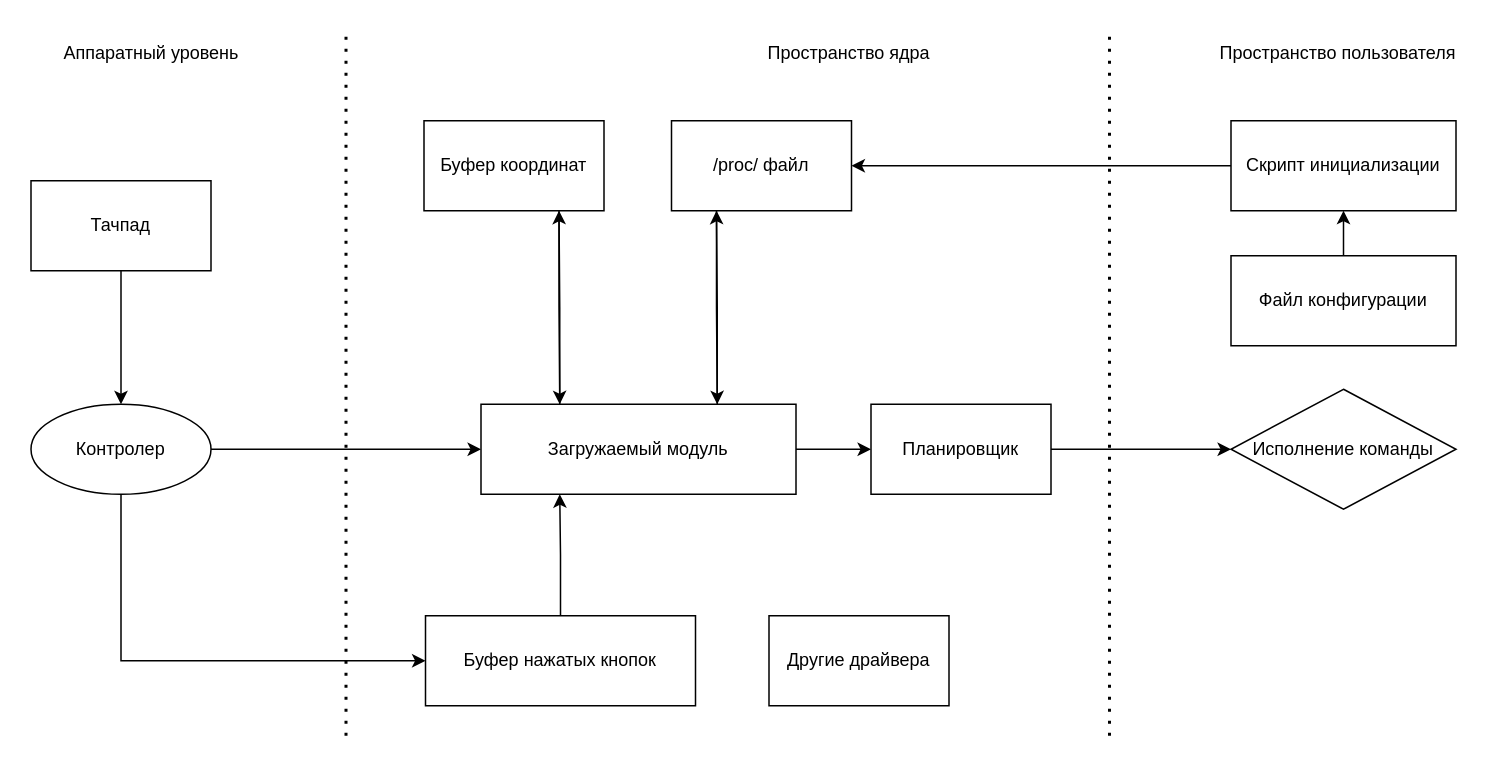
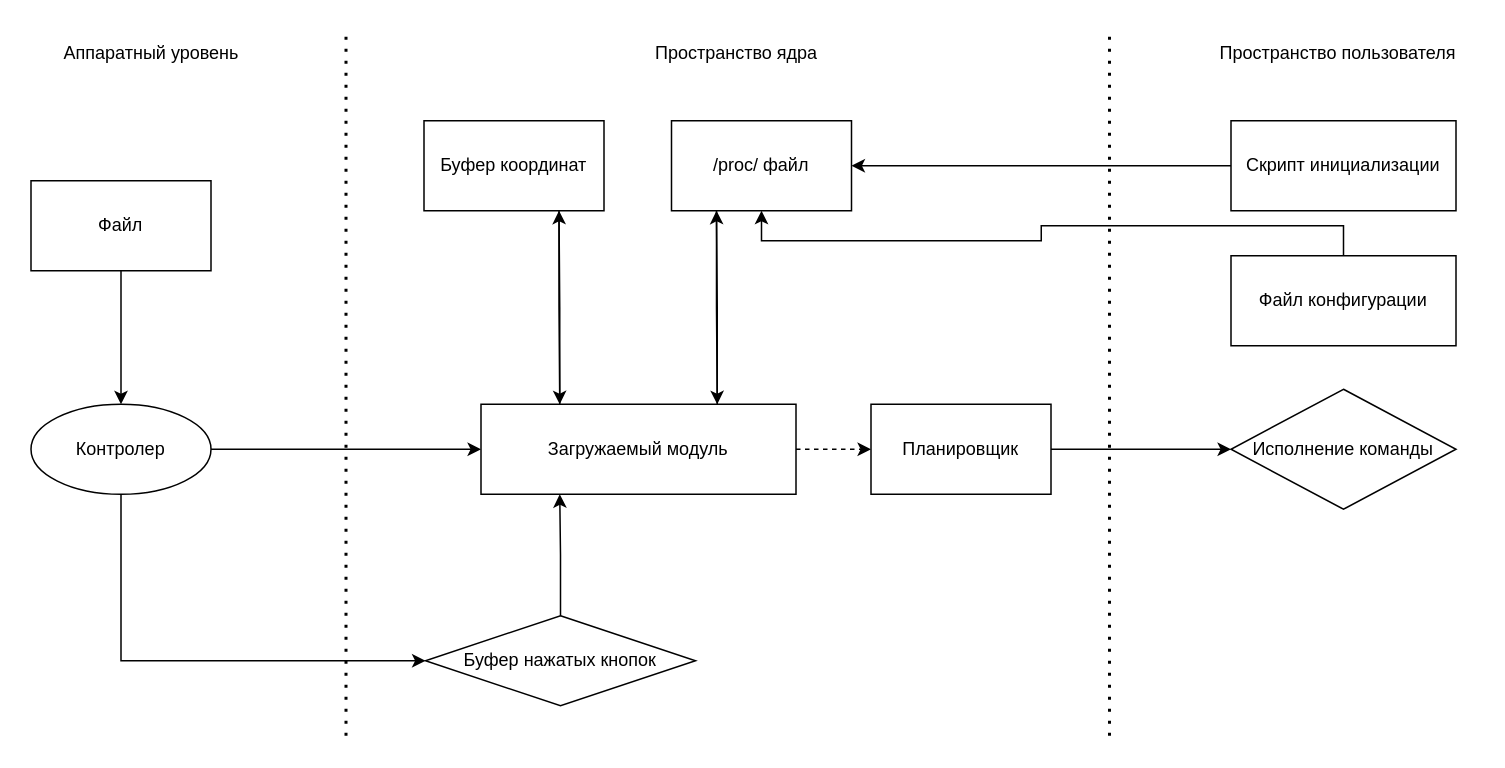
node "Пространство ядра": moved (848, 53) -> (736, 53)
edge "Файл конфигурации" -> "Скрипт инициализации": now "Файл конфигурации" -> "/proc/ файл"
node "Тачпад": label "Тачпад" -> "Файл"
edge "Загружаемый модуль" -> "Планировщик": style solid -> dashed
node "Буфер нажатых кнопок": shape rectangle -> diamond
node "Другие драйвера": removed
